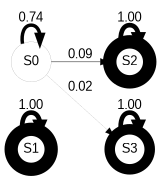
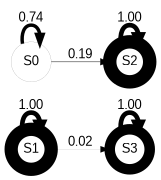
edge "S0" -> "S2": label "0.09" -> "0.19"
edge "S0" -> "S3": now "S1" -> "S3"
